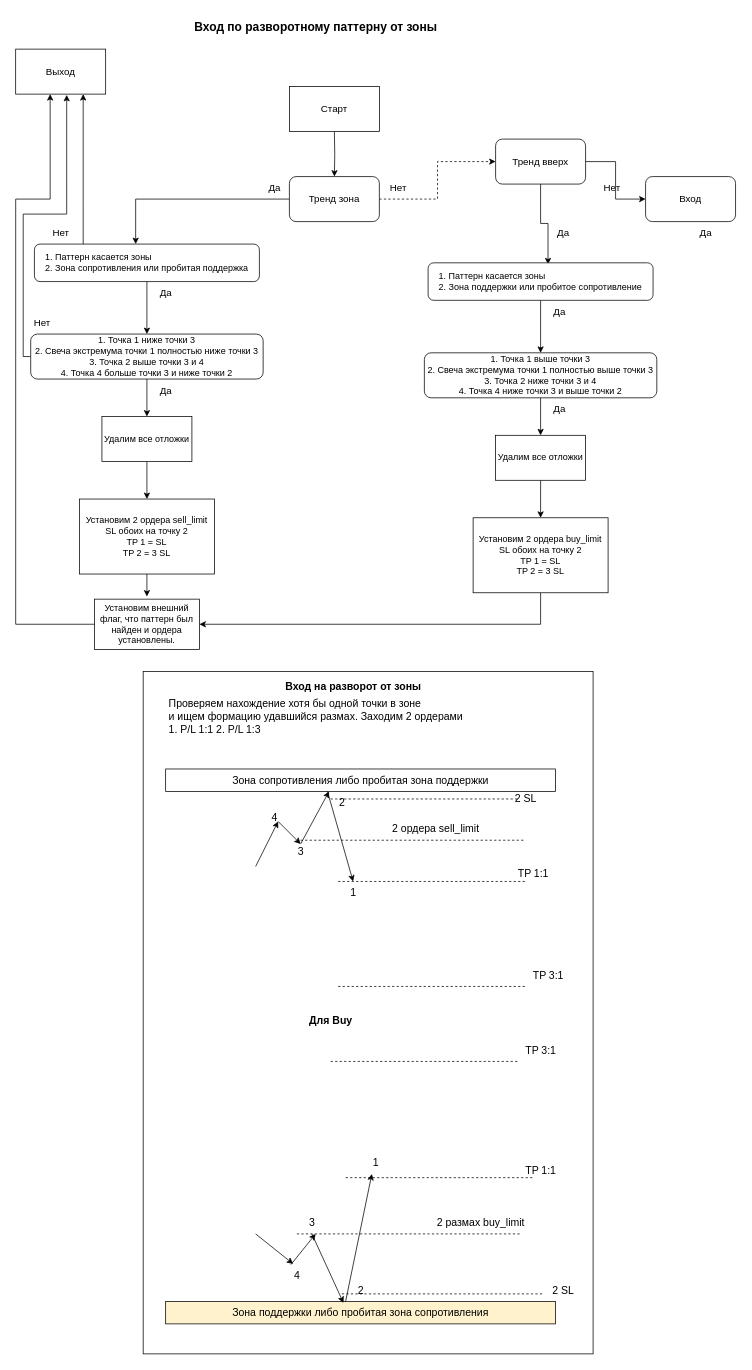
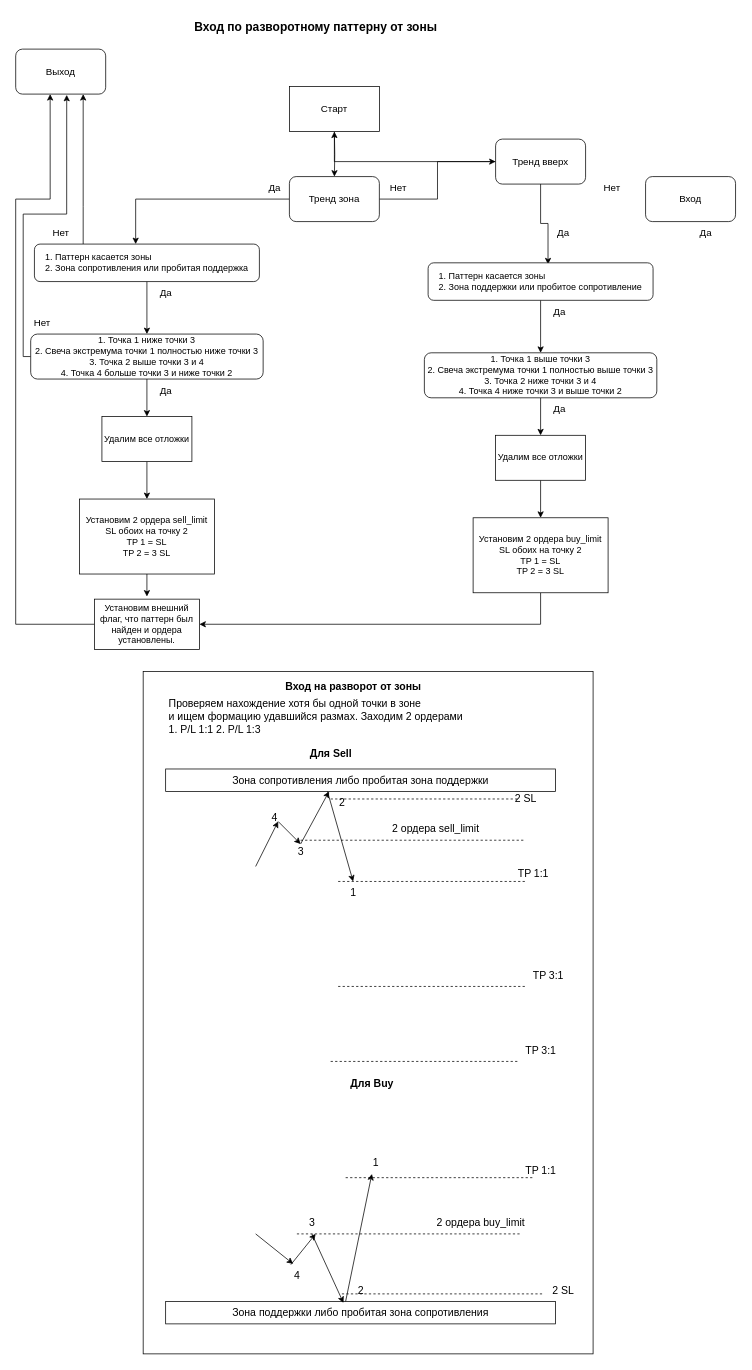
node "Выход": shape rectangle -> rounded rectangle
edge "Тренд вверх" -> "Вход": now "Тренд вверх" -> "Старт"
edge "Тренд зона" -> "Тренд вверх": style dashed -> solid
node "Для Sell": added
node "Для Buy": moved (330, 1020) -> (372, 1084)
node "2 размах buy_limit": label "2 размах buy_limit" -> "2 ордера buy_limit"
node "Зона поддержки либо пробитая зона сопротивления": fillcolor #fff2cc -> #ffffff
